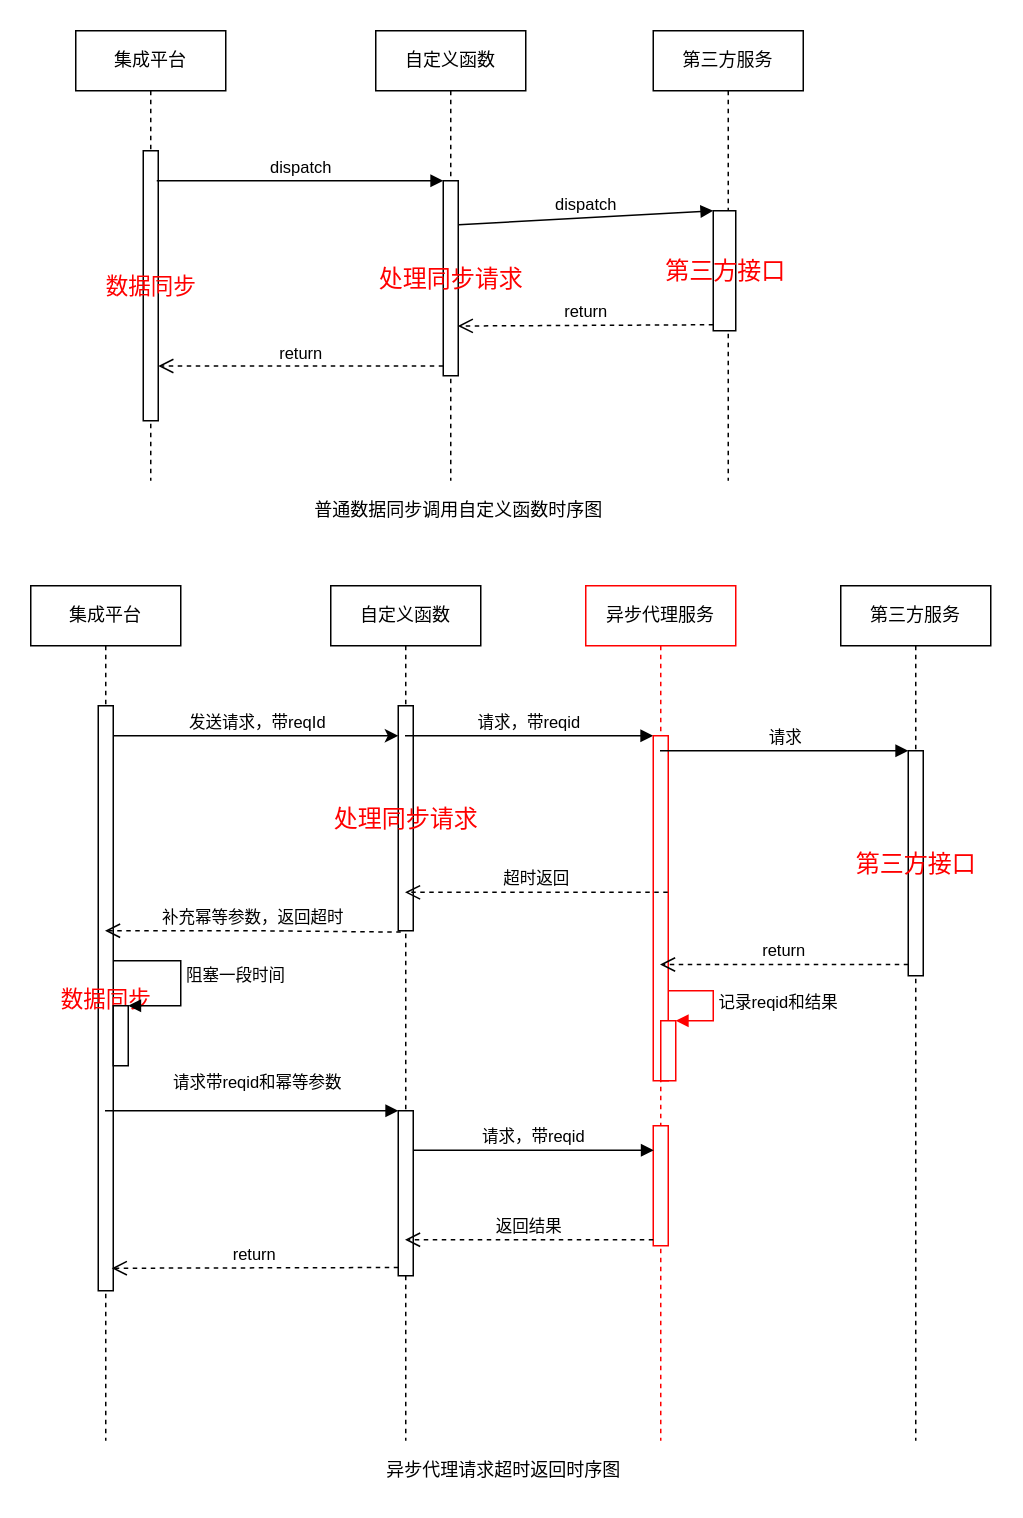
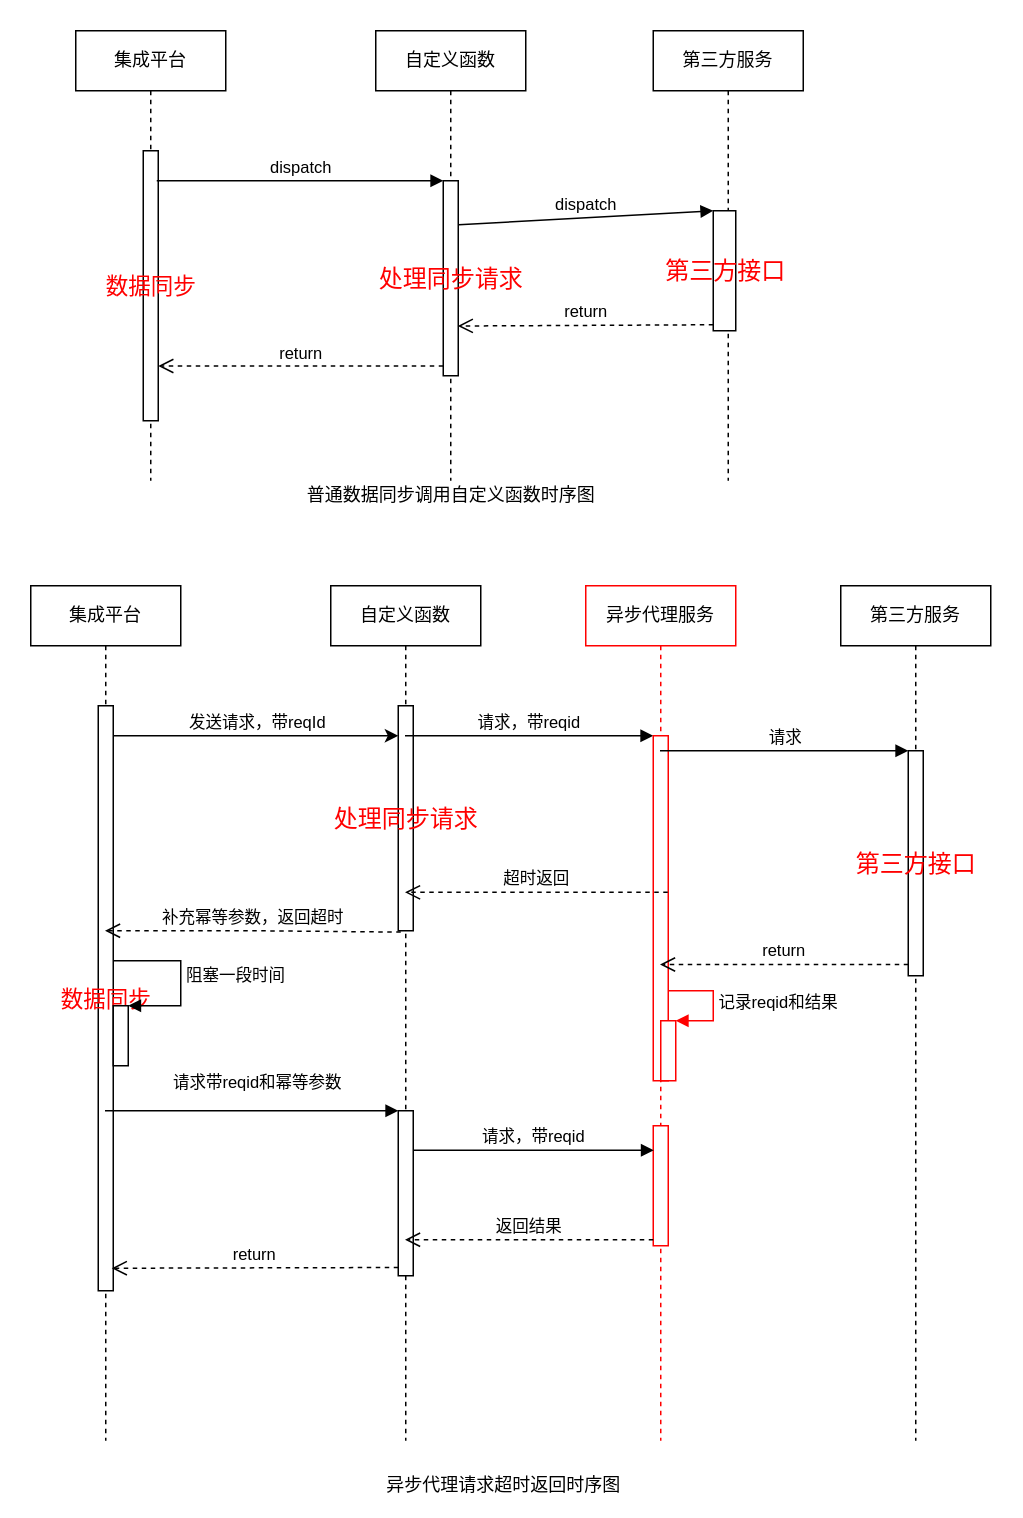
node "普通数据同步调用自定义函数时序图": moved (458, 511) -> (451, 496)
node "异步代理请求超时返回时序图": moved (503, 1471) -> (503, 1486)
